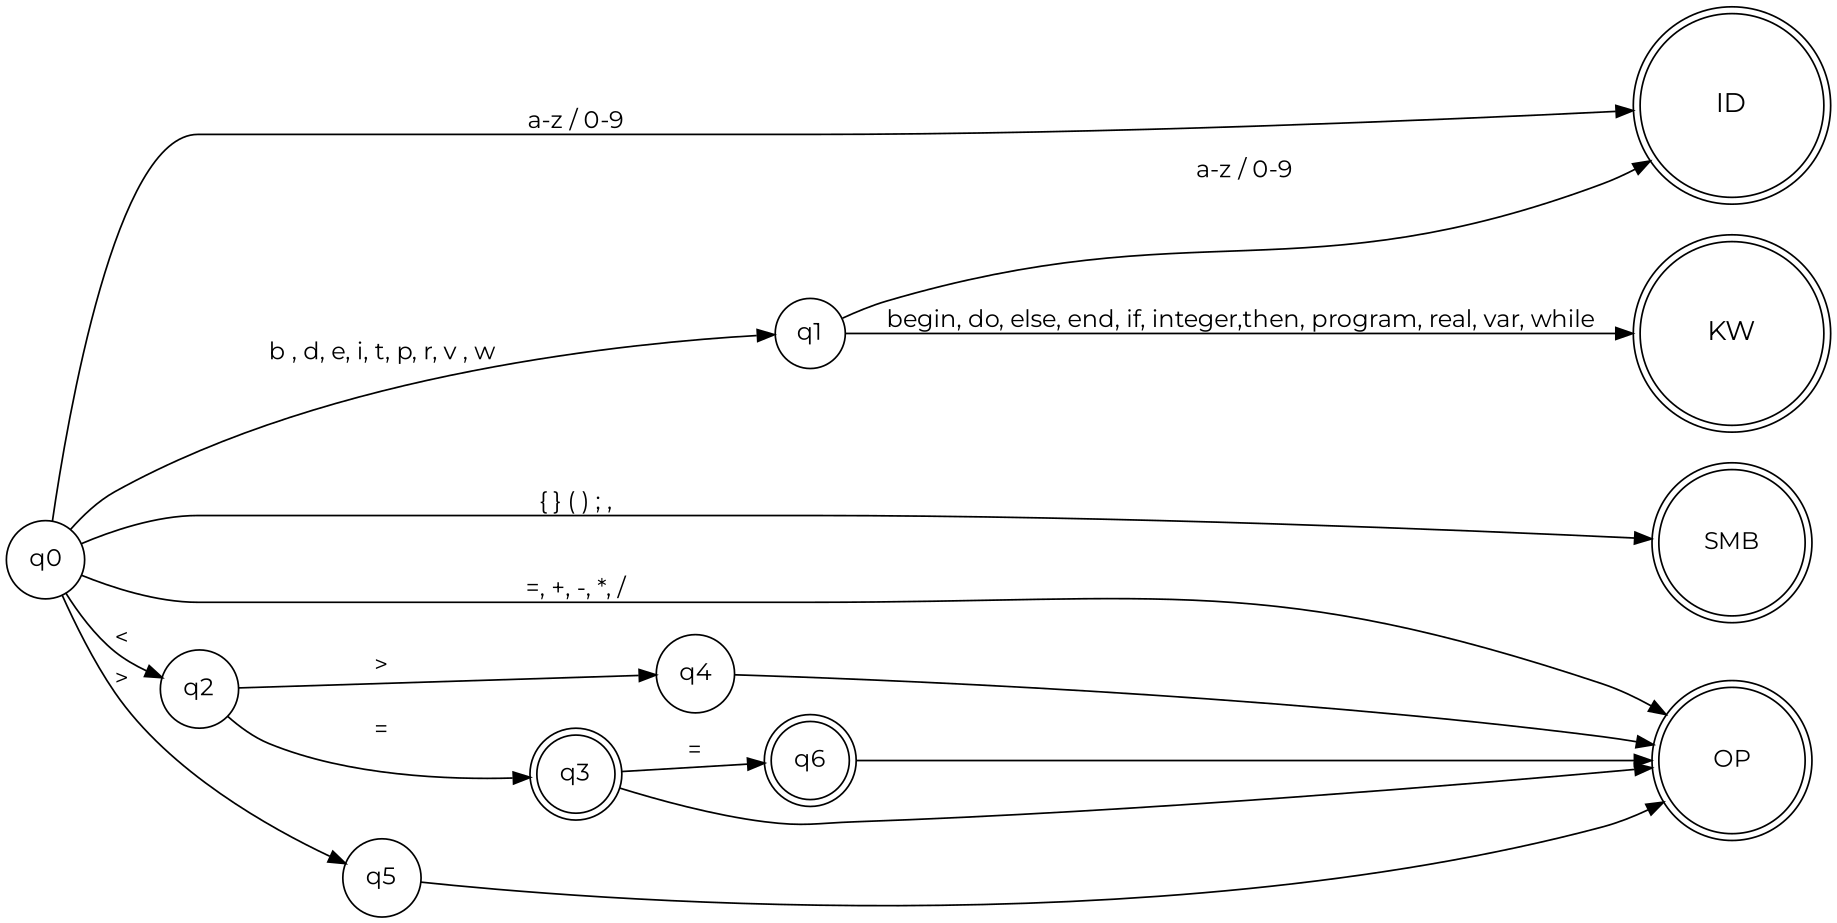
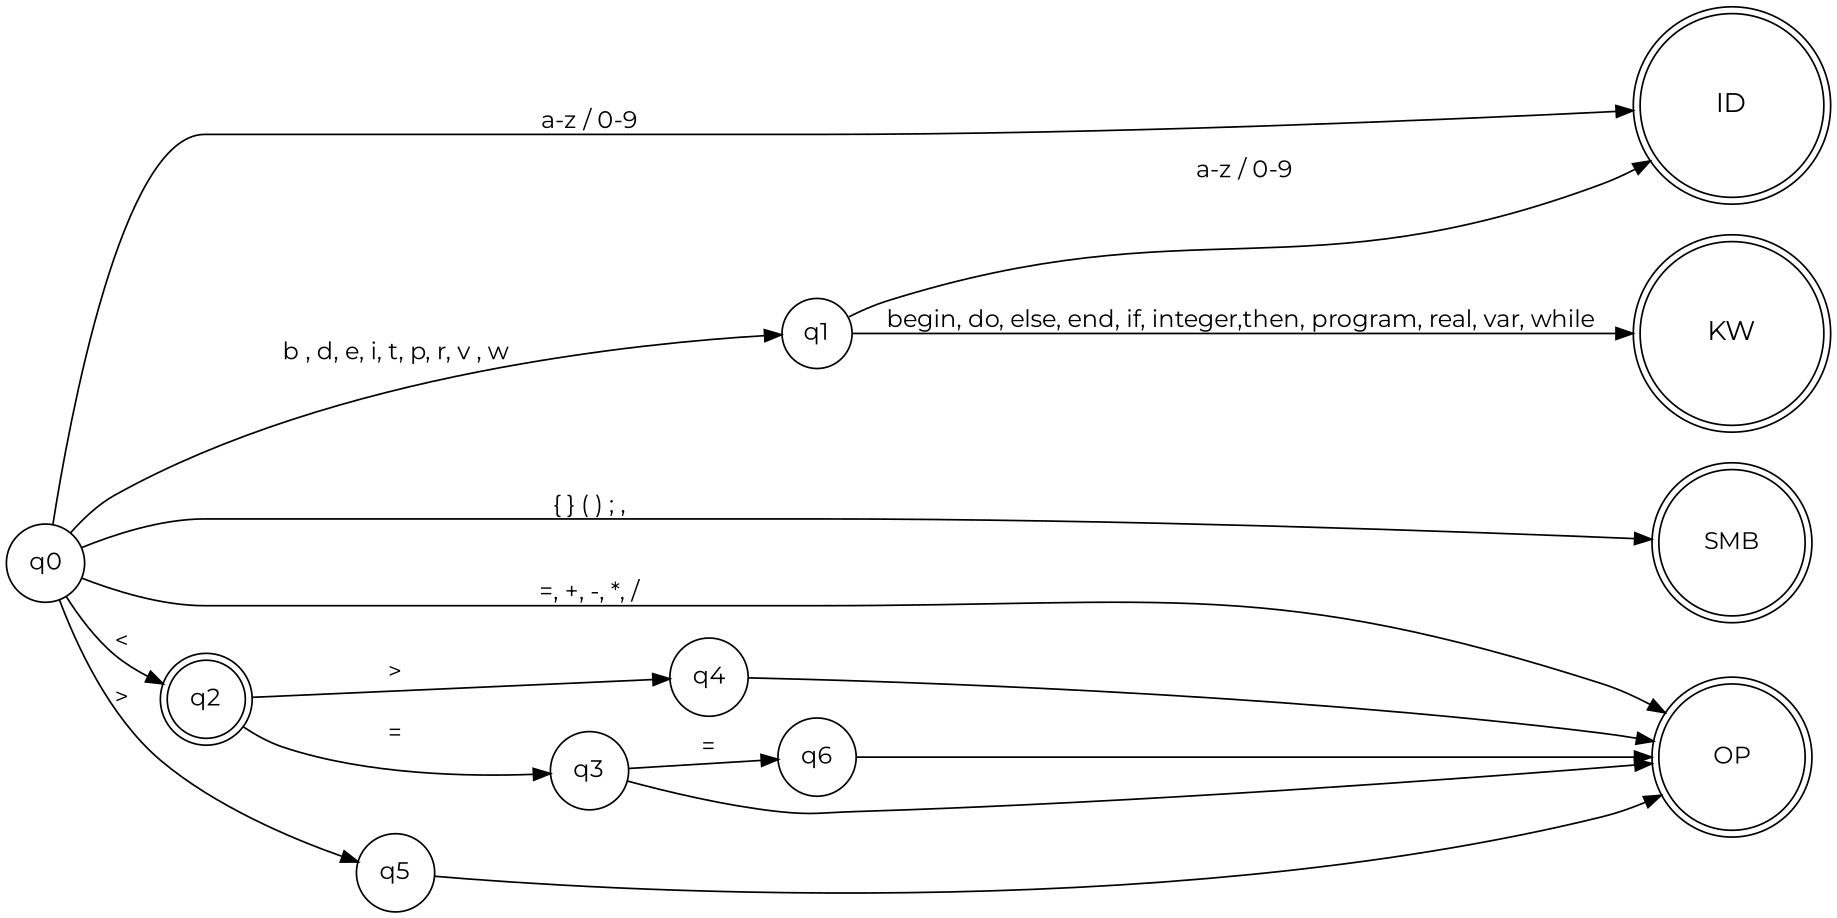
node "q2": shape circle -> doublecircle
node "q6": shape doublecircle -> circle
node "q3": shape doublecircle -> circle
